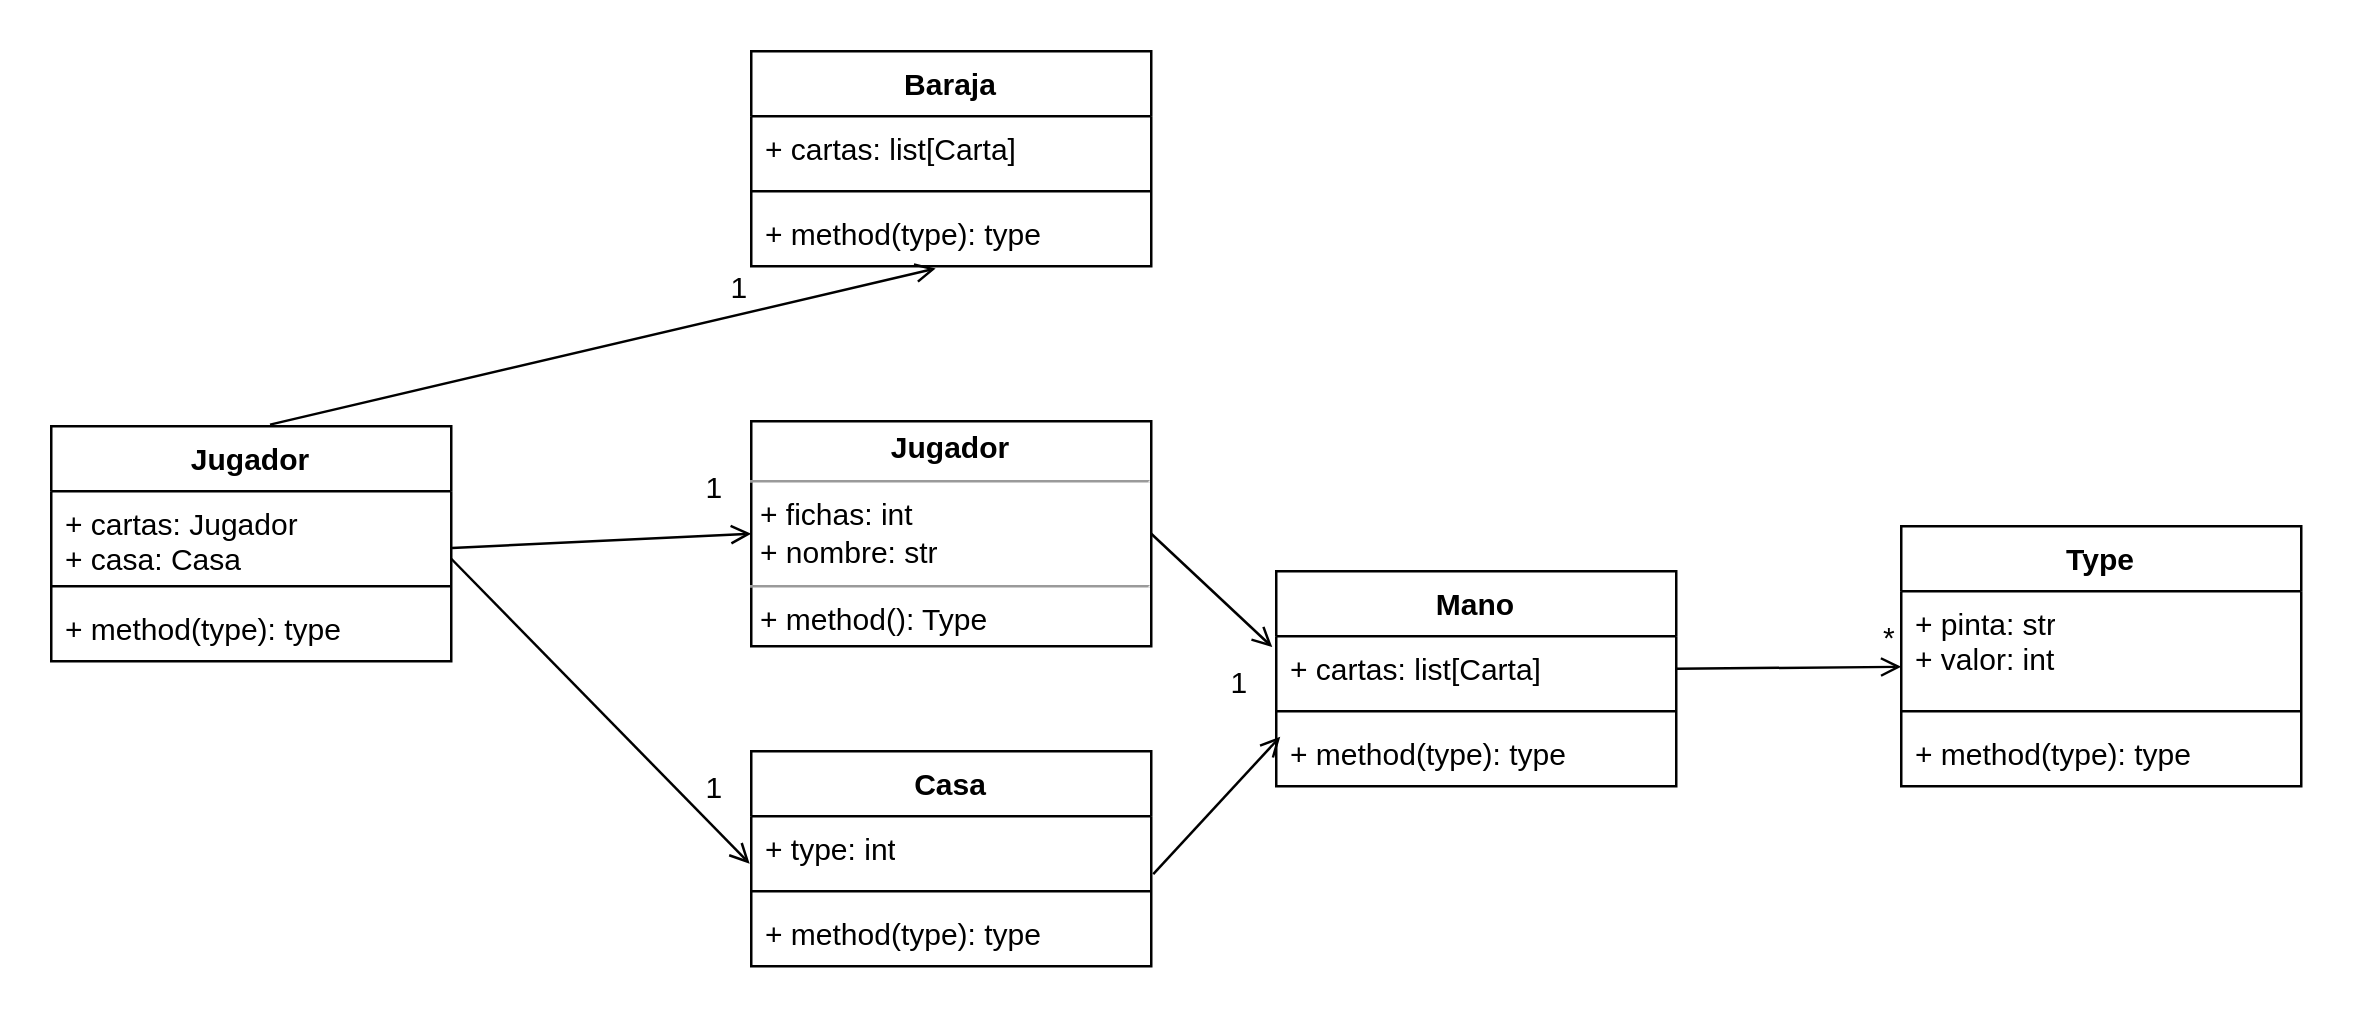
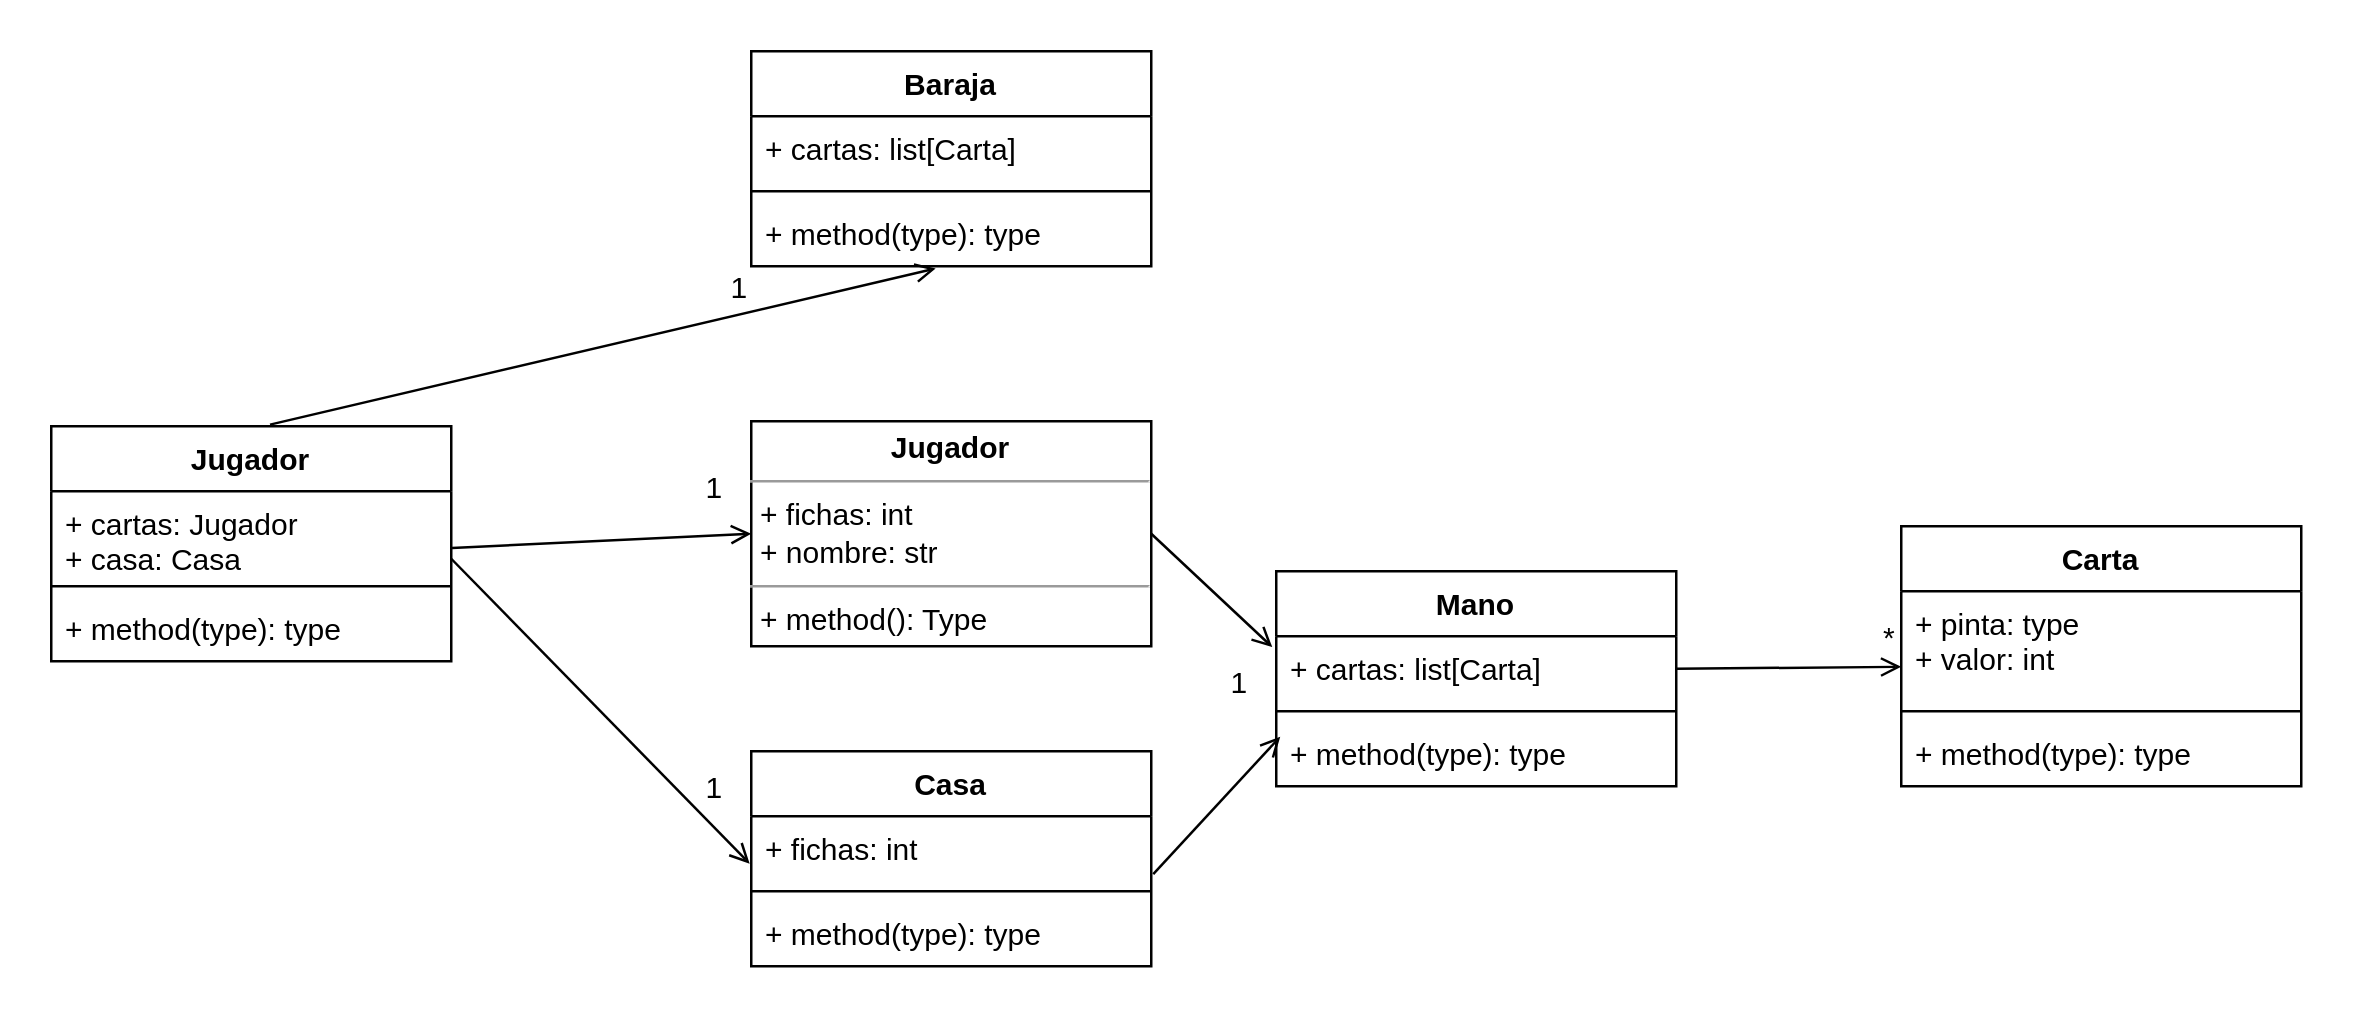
node "Type": label "Type" -> "Carta"
node "+ pinta: str + valor: int": label "+ pinta: str + valor: int" -> "+ pinta: type + valor: int"
node "+ type: int": label "+ type: int" -> "+ fichas: int"
